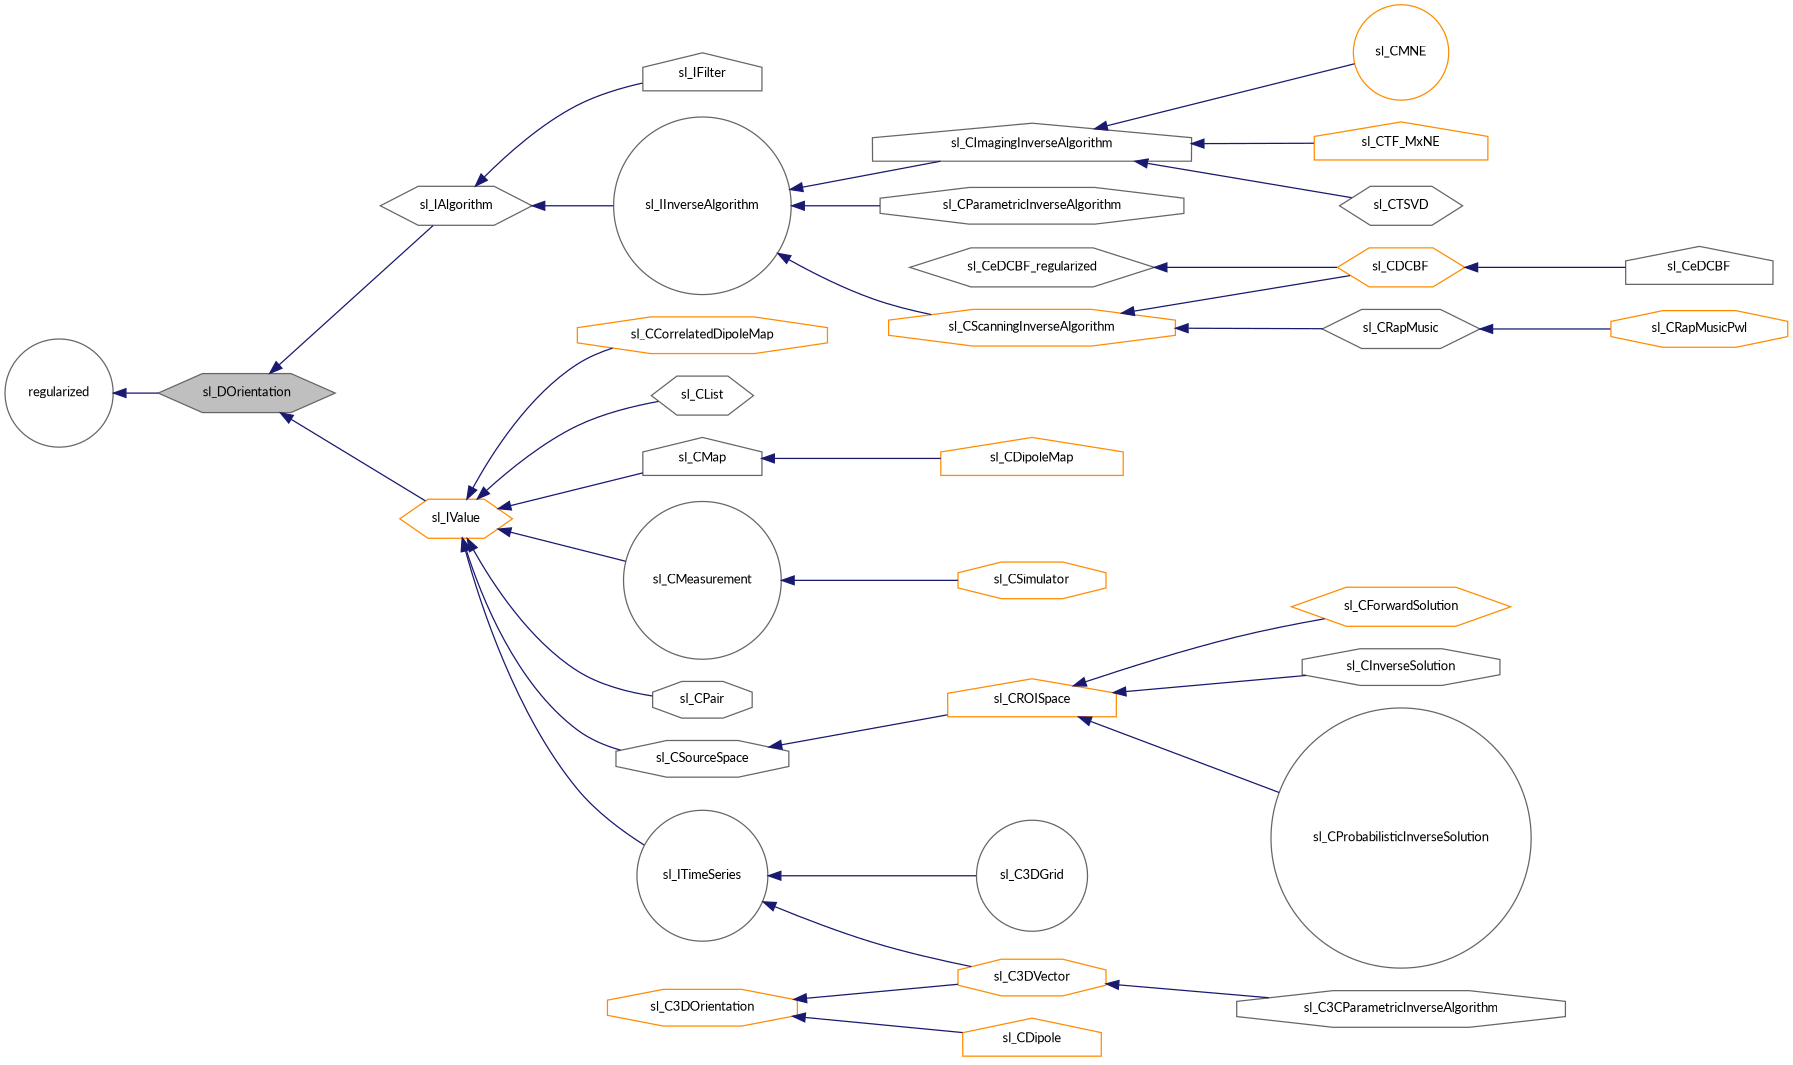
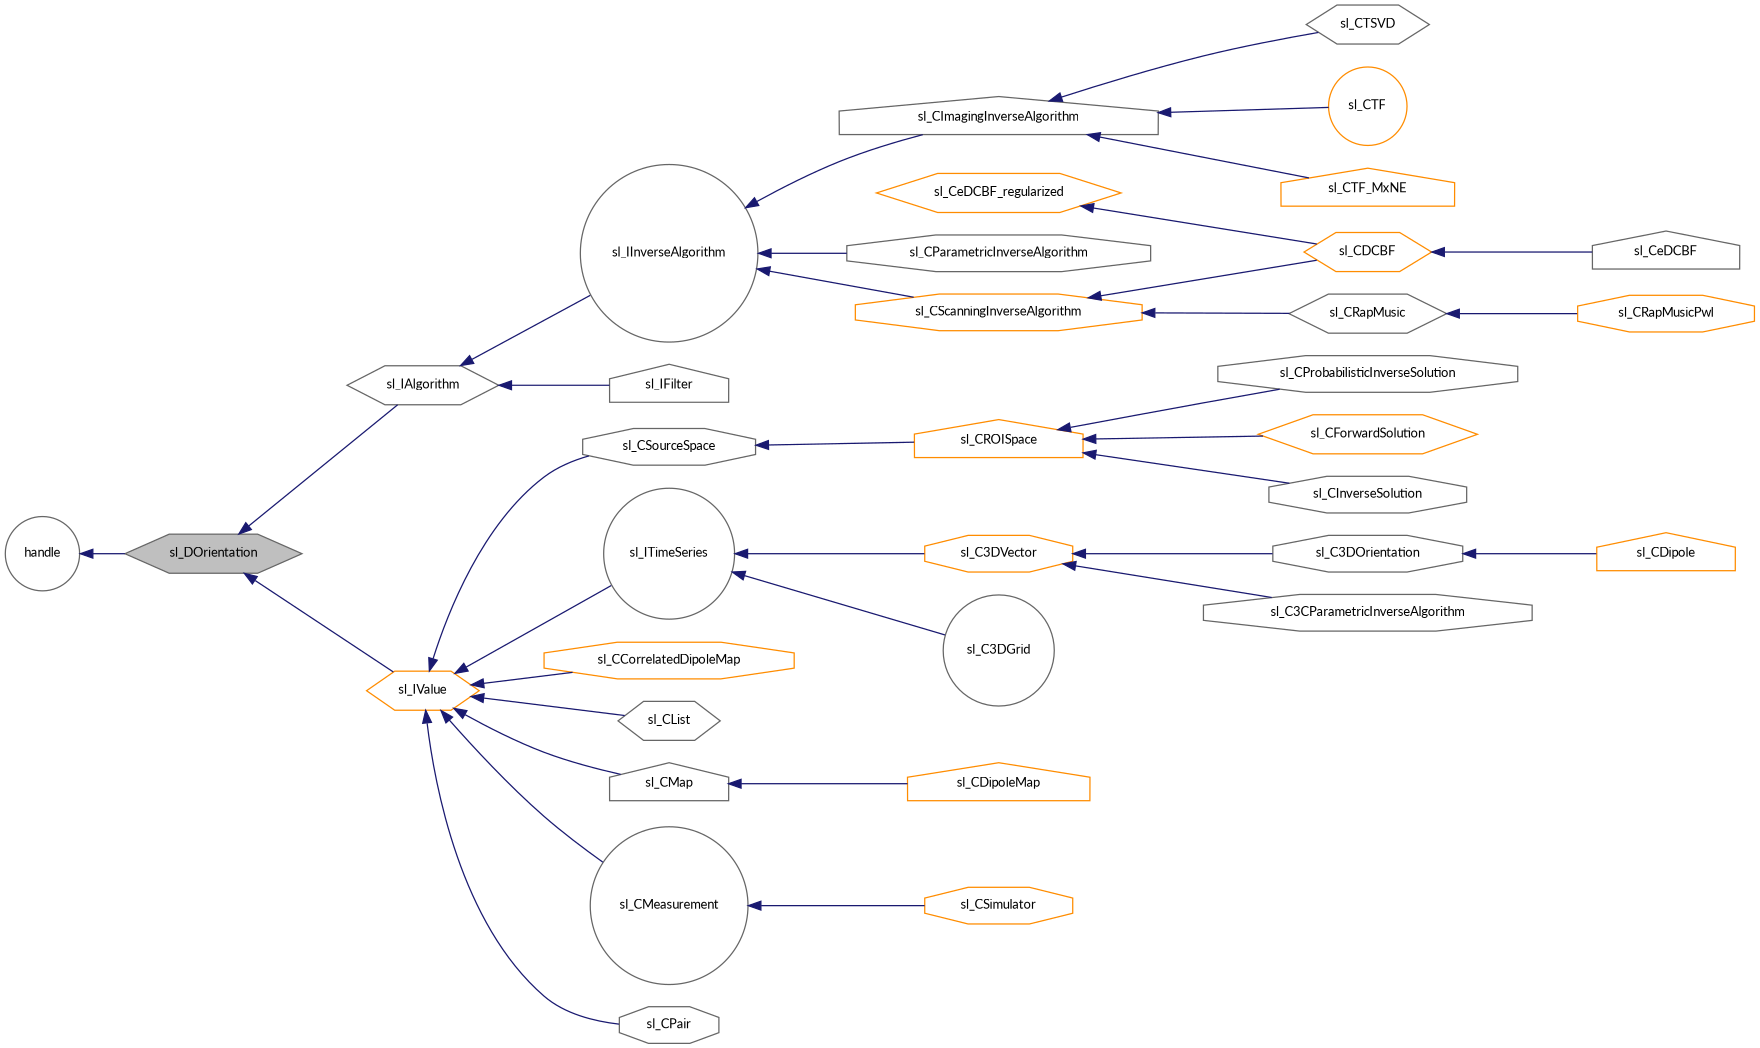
node "sl_CMNE": label "sl_CMNE" -> "sl_CTF"
node "sl_CeDCBF_regularized": color gray40 -> darkorange
node "regularized": label "regularized" -> "handle"
node "sl_CProbabilisticInverseSolution": shape circle -> octagon
edge "sl_C3DVector" -> "sl_C3DOrientation": reversed
node "sl_C3DOrientation": color darkorange -> gray40
